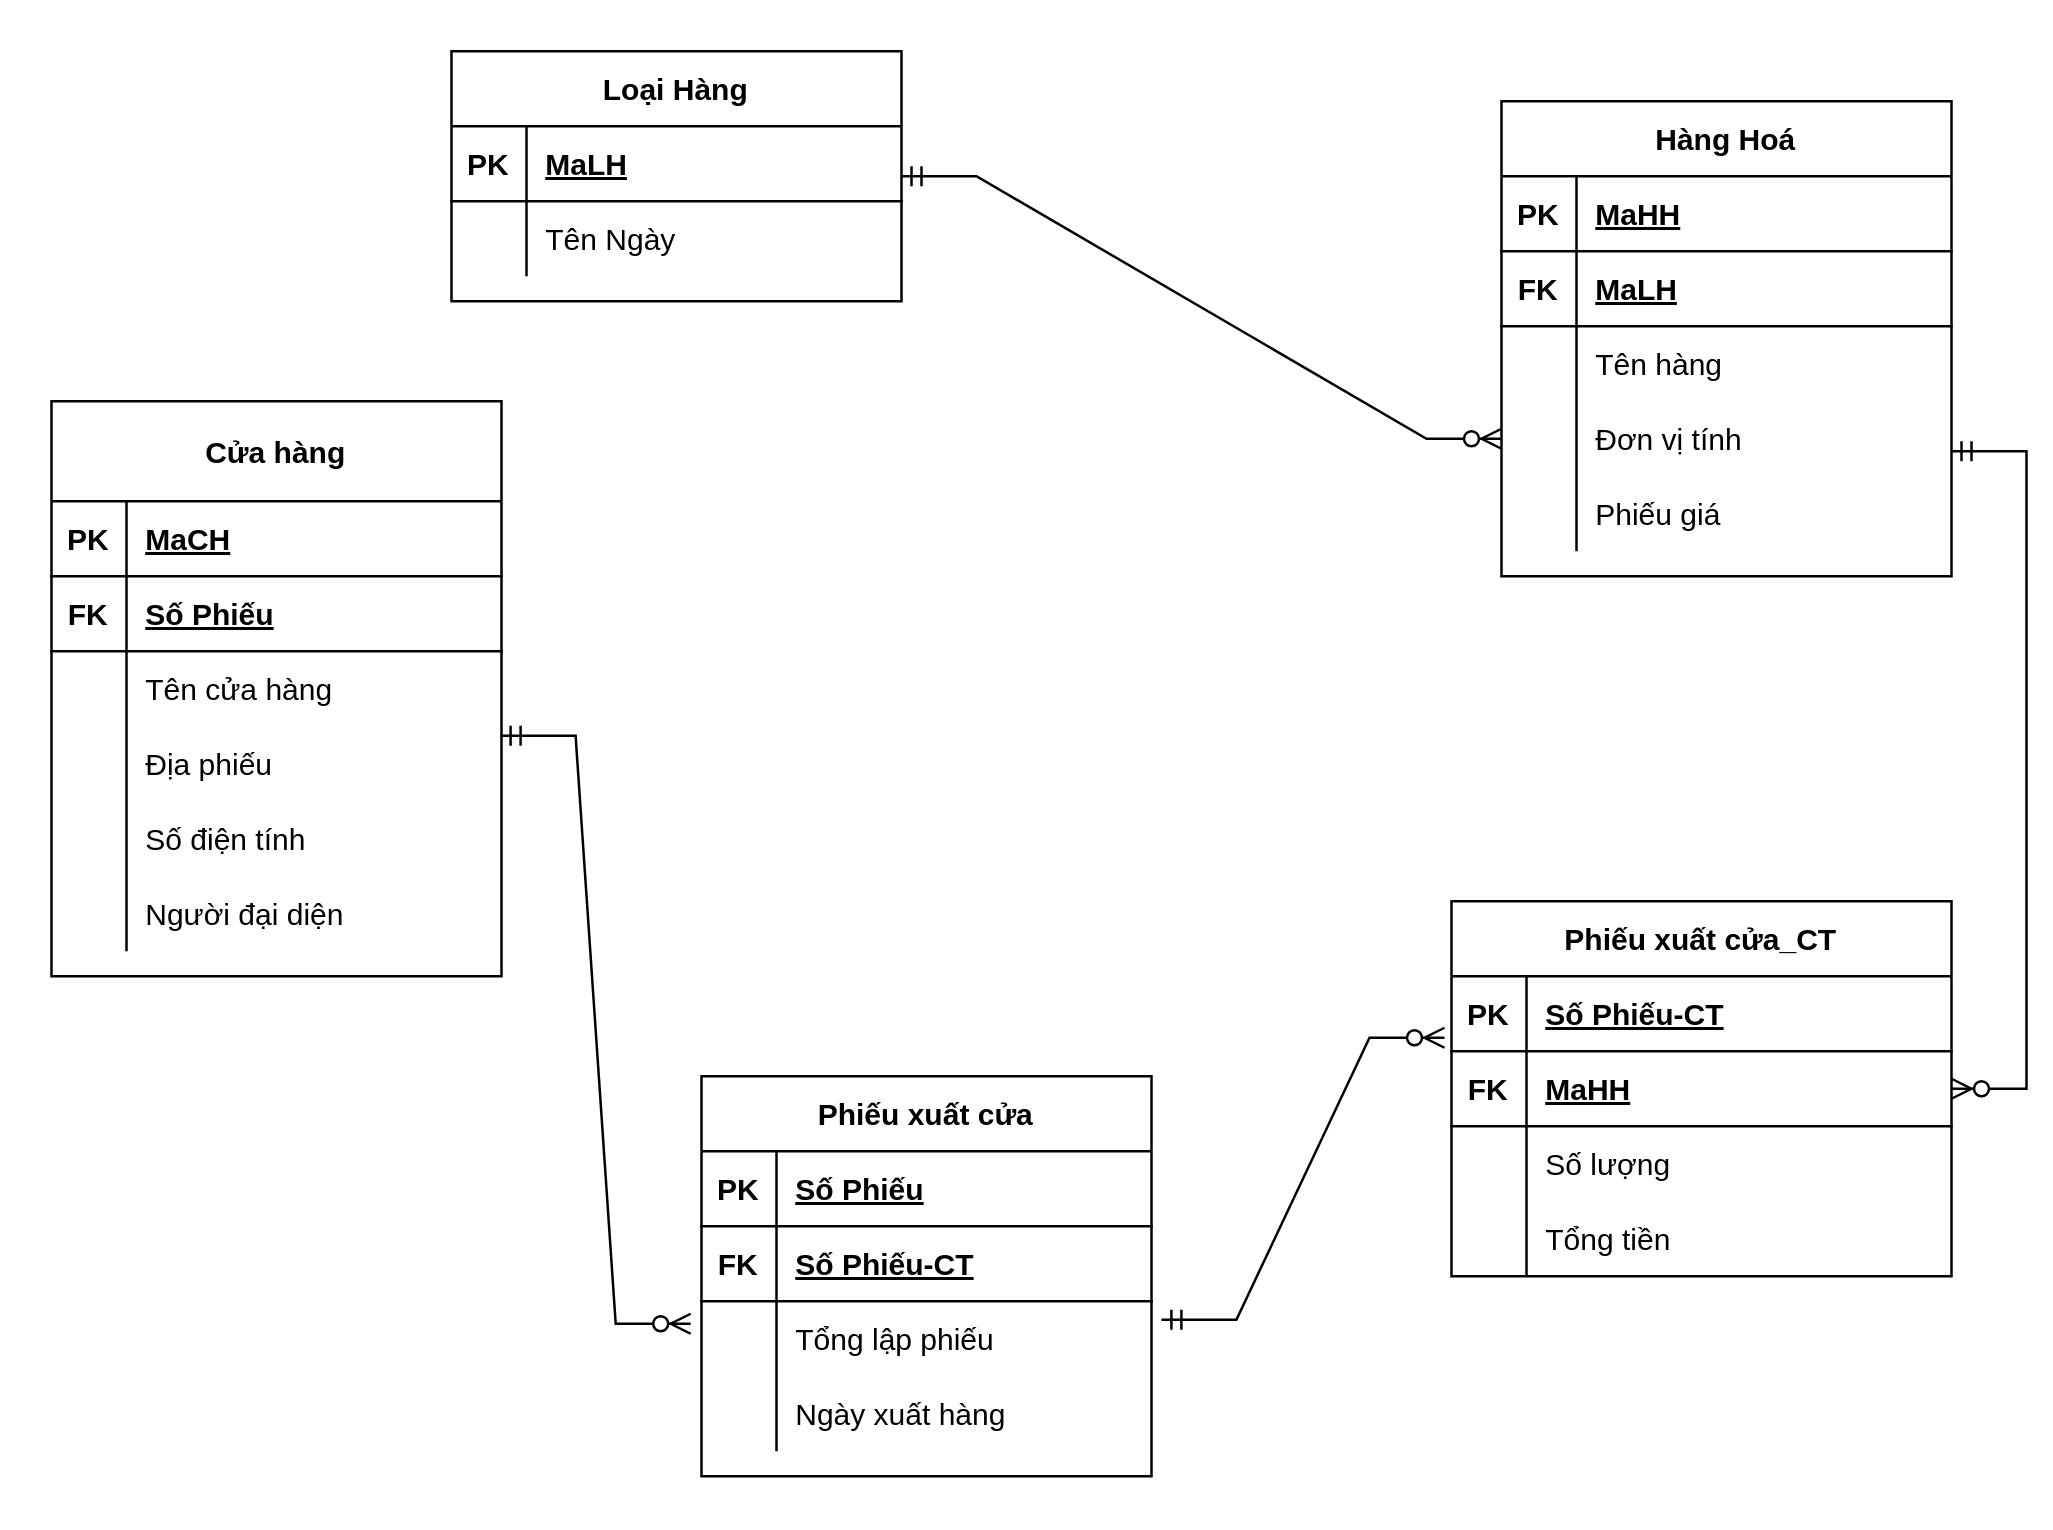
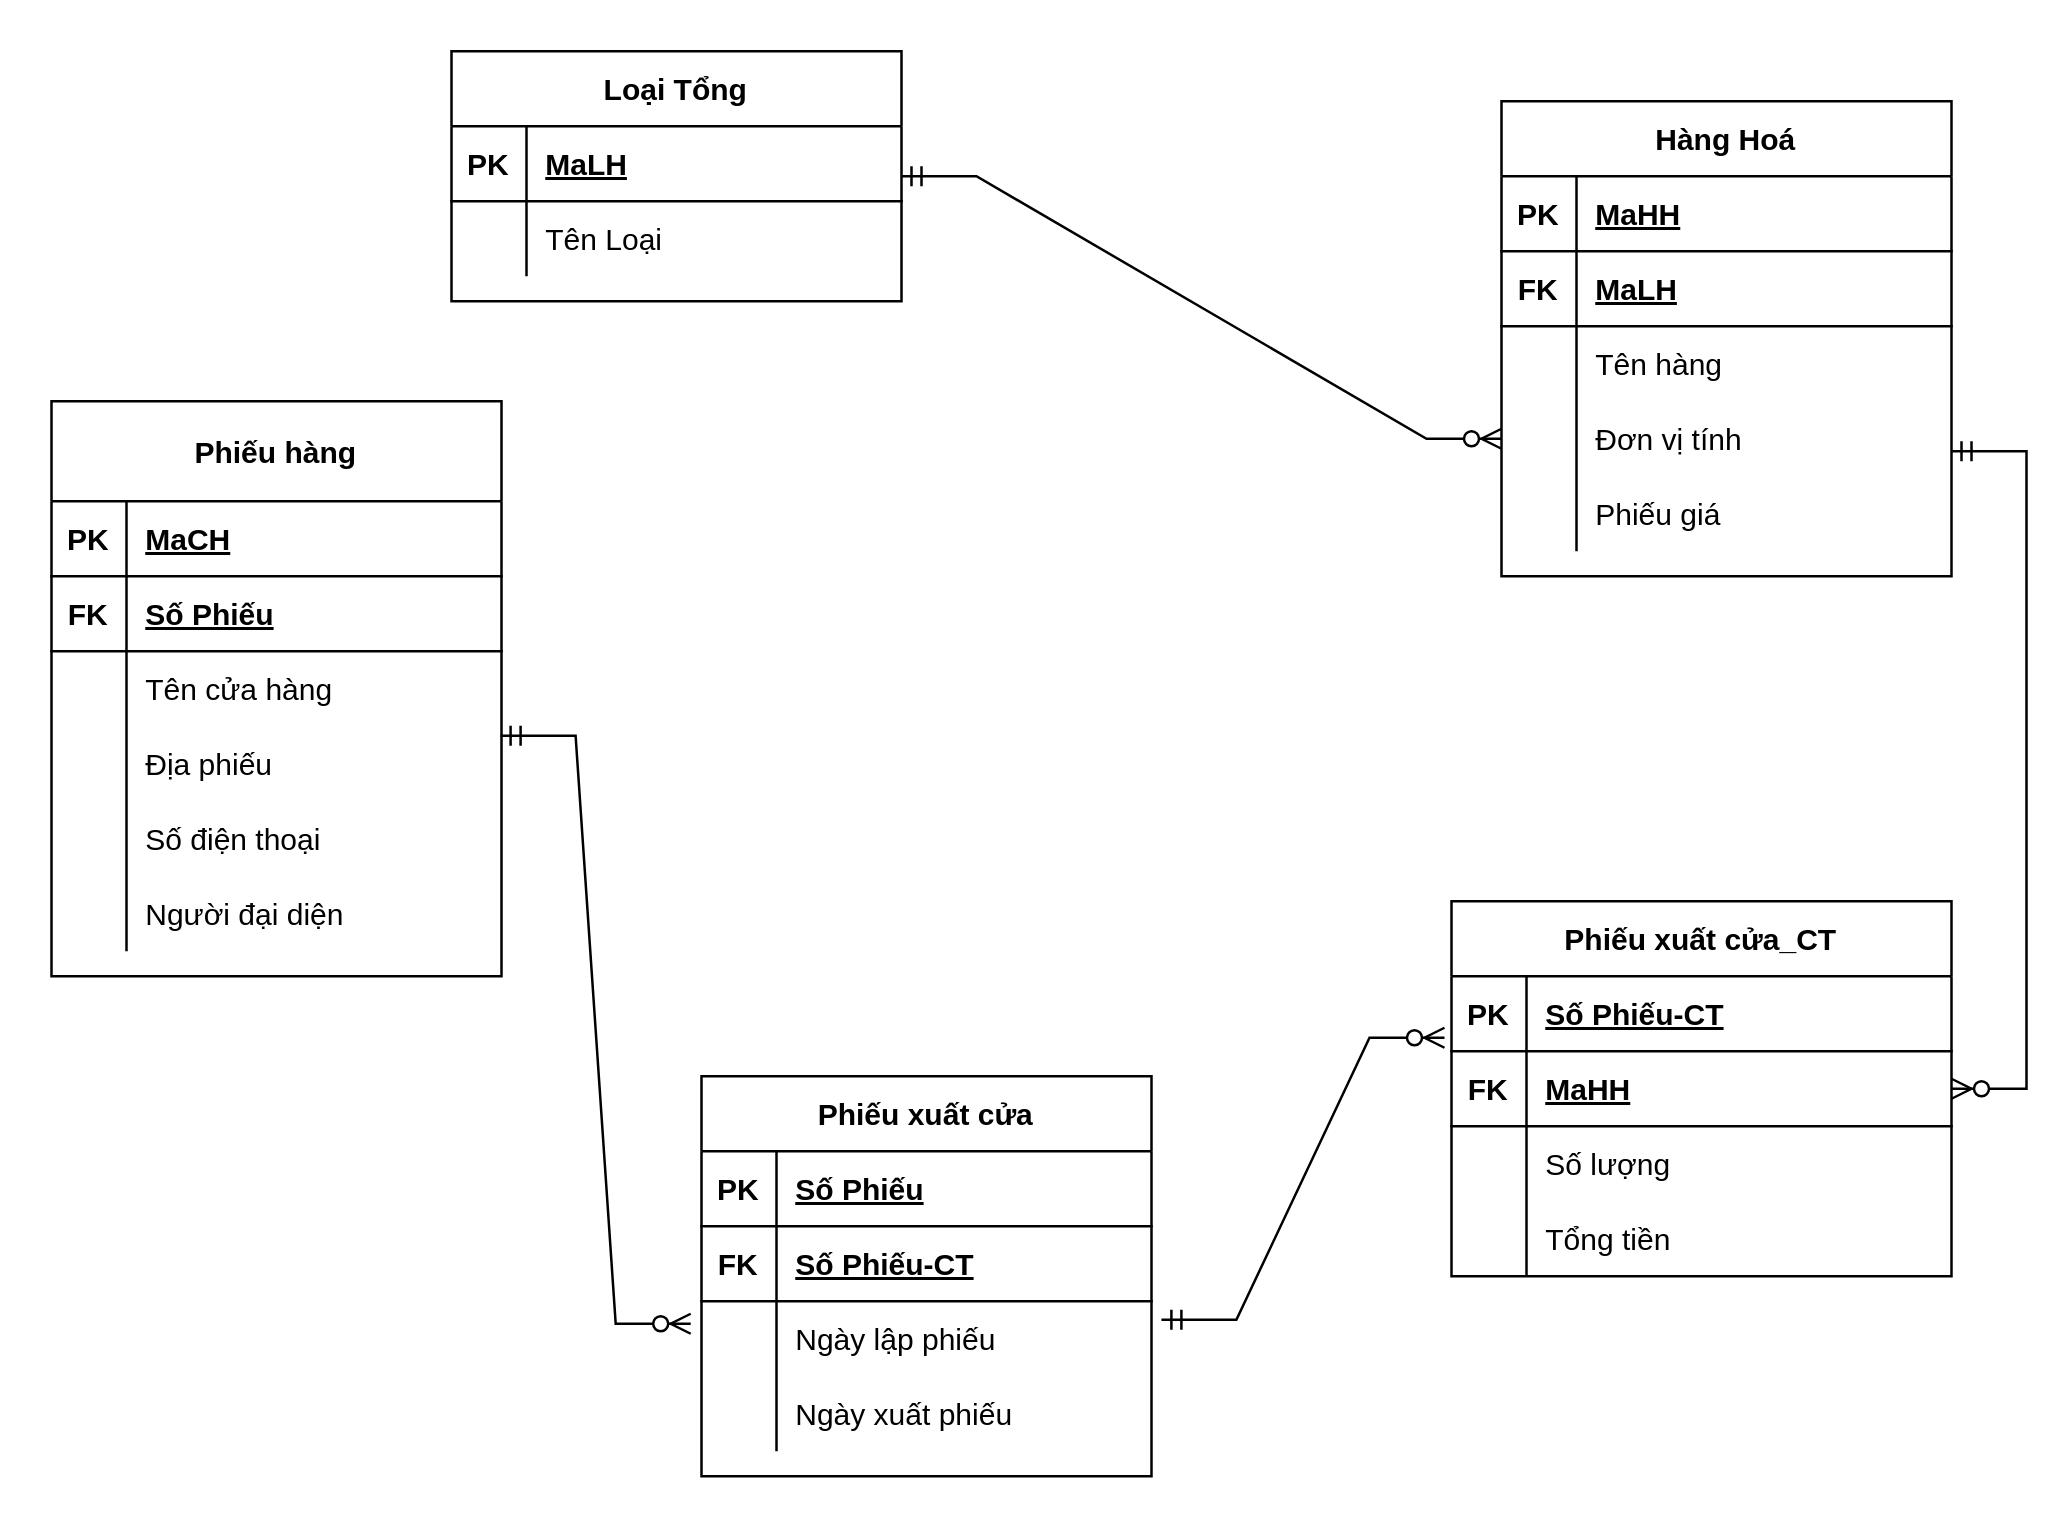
node "Loại Hàng": label "Loại Hàng" -> "Loại Tổng"
node "Tên Ngày": label "Tên Ngày" -> "Tên Loại"
node "Cửa hàng": label "Cửa hàng" -> "Phiếu hàng"
node "Số điện tính": label "Số điện tính" -> "Số điện thoại"
node "Tổng lập phiếu": label "Tổng lập phiếu" -> "Ngày lập phiếu"
node "Ngày xuất hàng": label "Ngày xuất hàng" -> "Ngày xuất phiếu"
